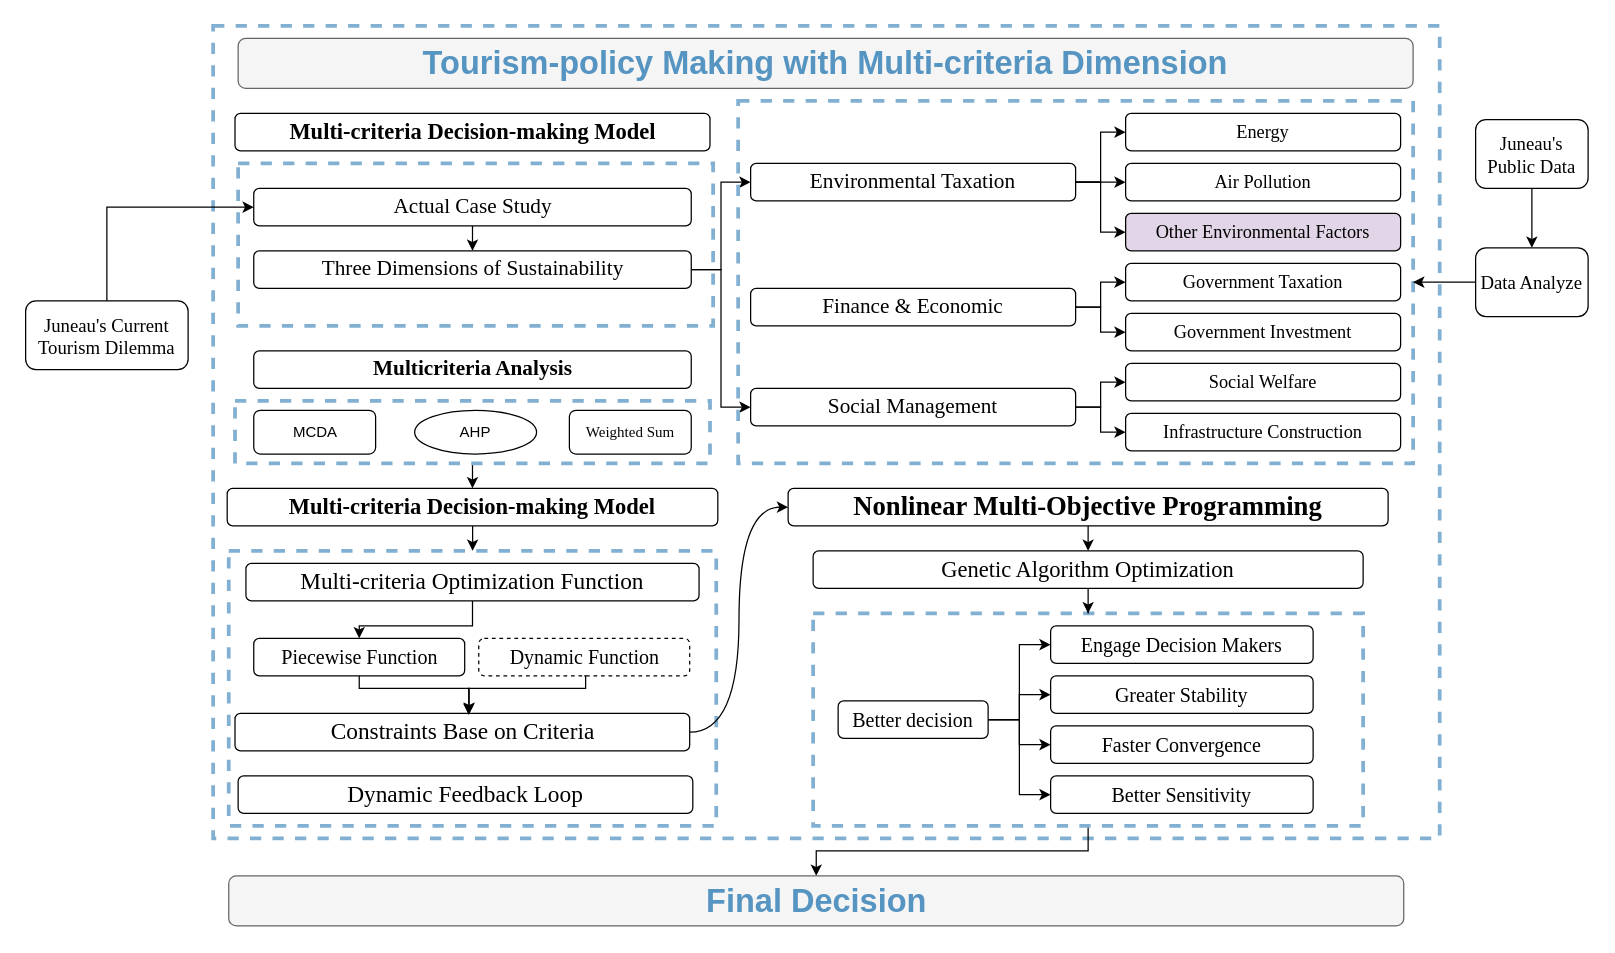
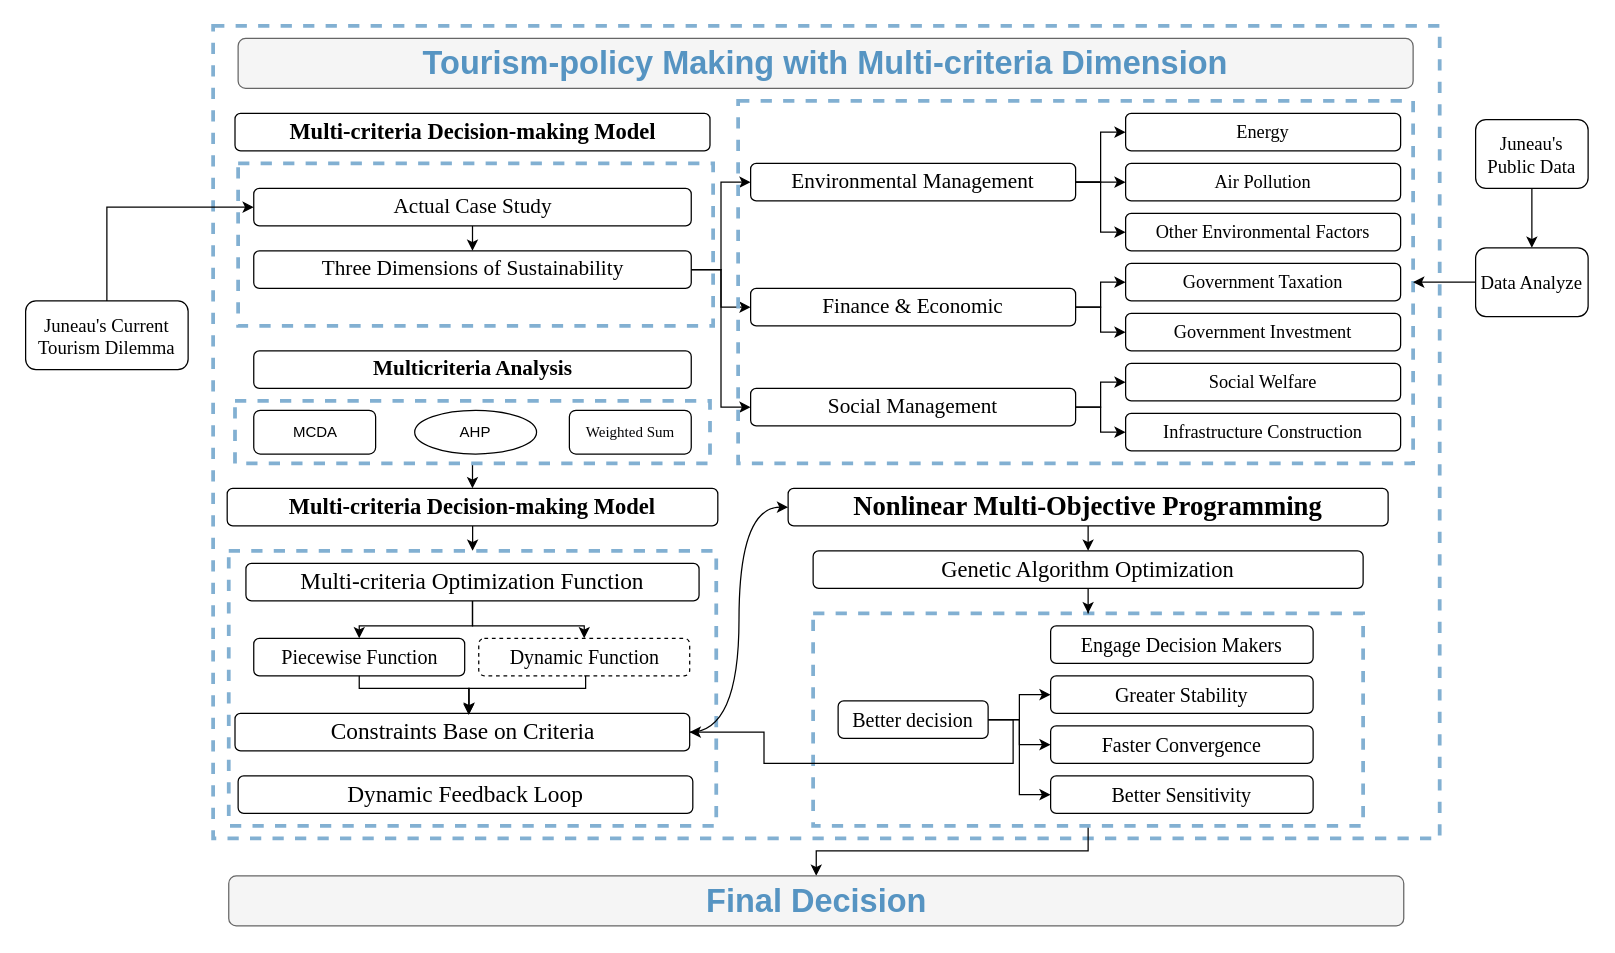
node "Environmental Taxation": label "Environmental Taxation" -> "Environmental Management"
node "Other Environmental Factors": fillcolor #e1d5e7 -> #ffffff
edge "Three Dimensions of Sustainability" -> "Finance & Economic": added
edge "Multi-criteria Optimization Function" -> "Dynamic Function": added
edge "Better decision" -> "Engage Decision Makers": now "Better decision" -> "Constraints Base on Criteria"
